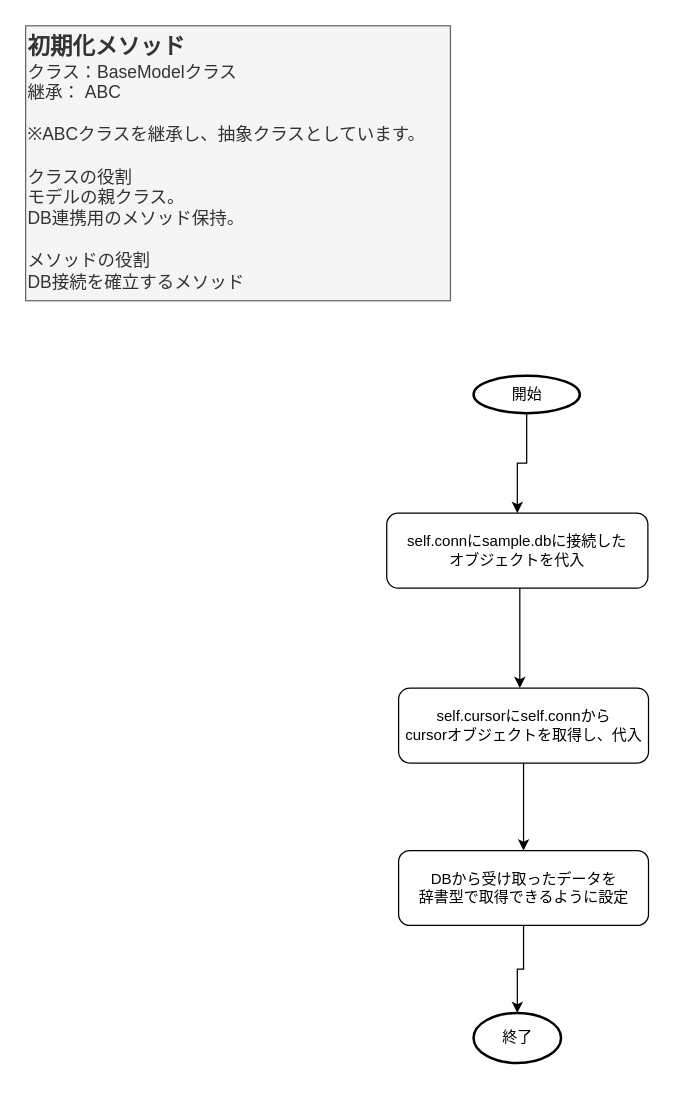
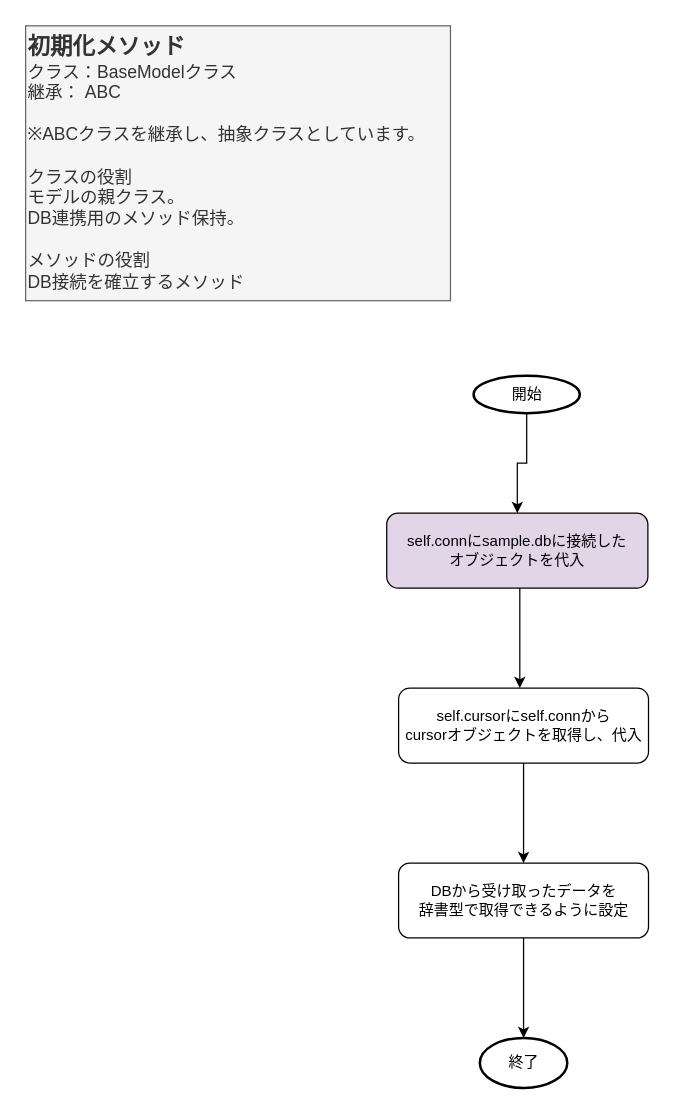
node "self.connにsample.dbに接続した オブジェクトを代入": fillcolor #ffffff -> #e1d5e7
node "DBから受け取ったデータを 辞書型で取得できるように設定": moved (524, 888) -> (524, 901)
node "終了": moved (518, 1038) -> (524, 1063)
